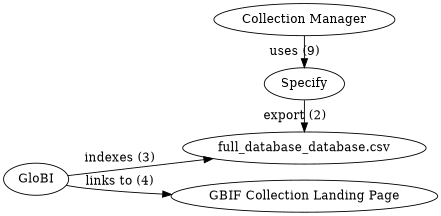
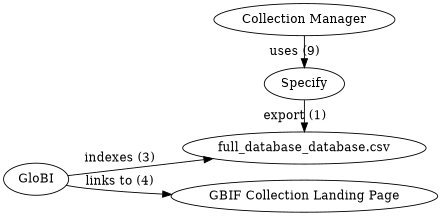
edge "Specify" -> "full_database_database.csv": label "export (2)" -> "export (1)"
